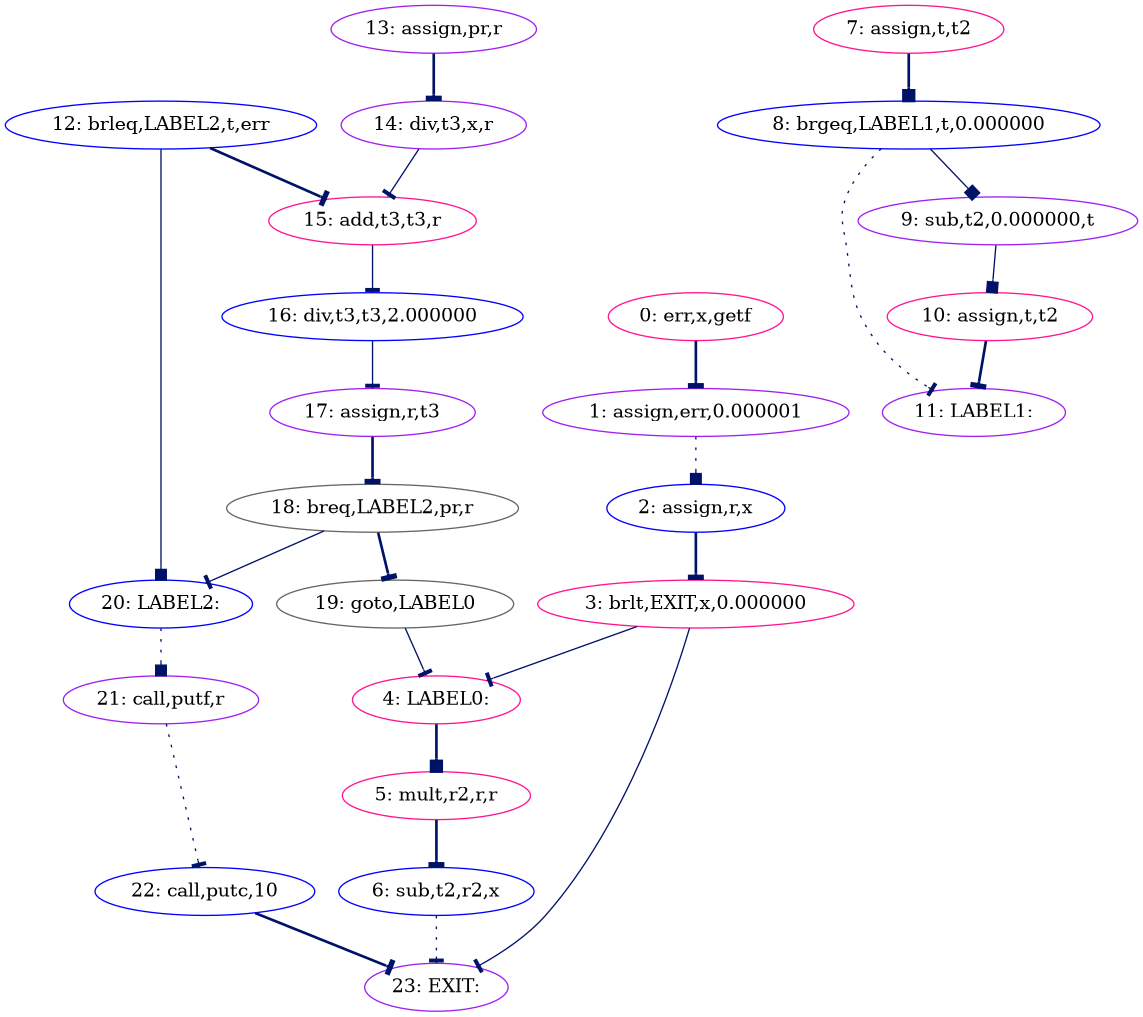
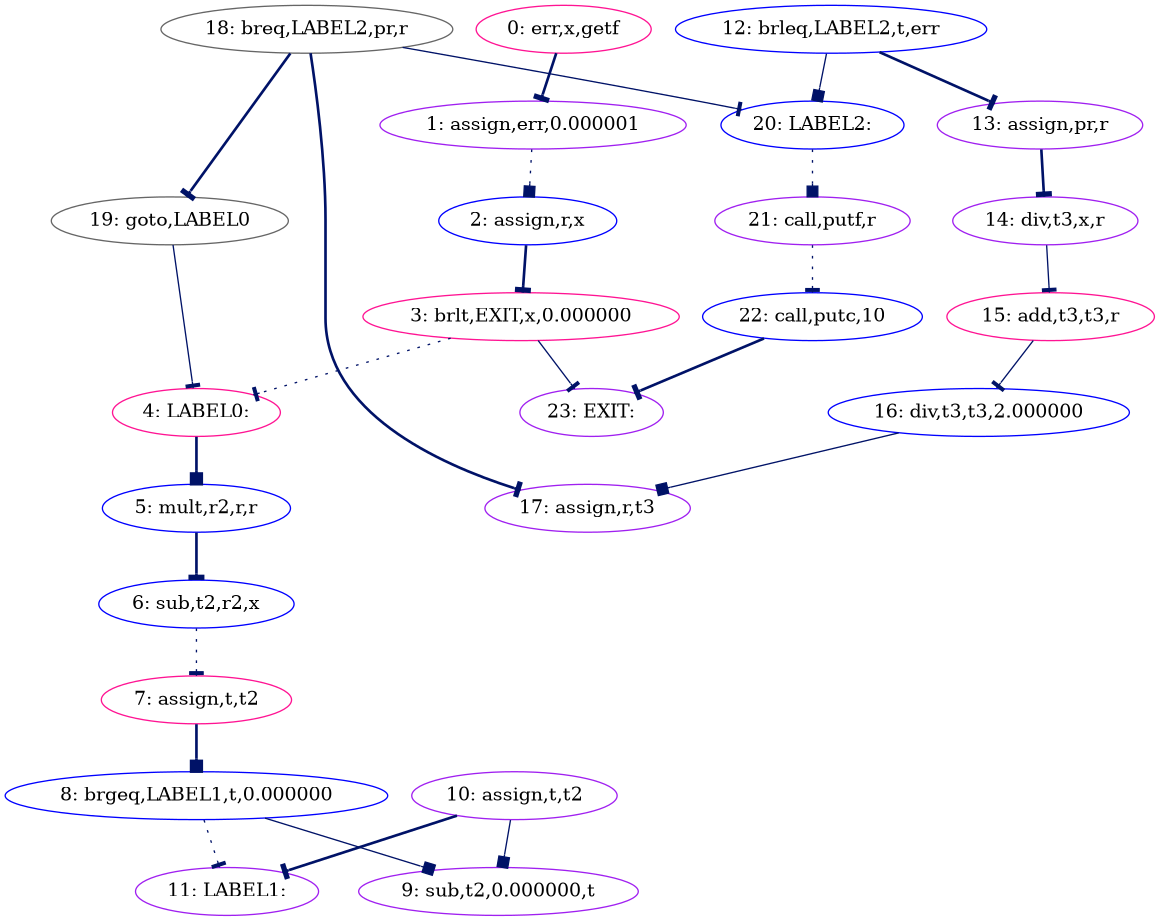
edge "12: brleq,LABEL2,t,err" -> "15: add,t3,t3,r": now "12: brleq,LABEL2,t,err" -> "13: assign,pr,r"
edge "9: sub,t2,0.000000,t" -> "10: assign,t,t2": reversed
node "10: assign,t,t2": color deeppink -> purple
edge "16: div,t3,t3,2.000000" -> "17: assign,r,t3": arrowhead tee -> box
edge "17: assign,r,t3" -> "18: breq,LABEL2,pr,r": reversed
edge "3: brlt,EXIT,x,0.000000" -> "4: LABEL0:": style solid -> dotted
node "5: mult,r2,r,r": color deeppink -> blue
edge "6: sub,t2,r2,x" -> "23: EXIT:": now "6: sub,t2,r2,x" -> "7: assign,t,t2"
